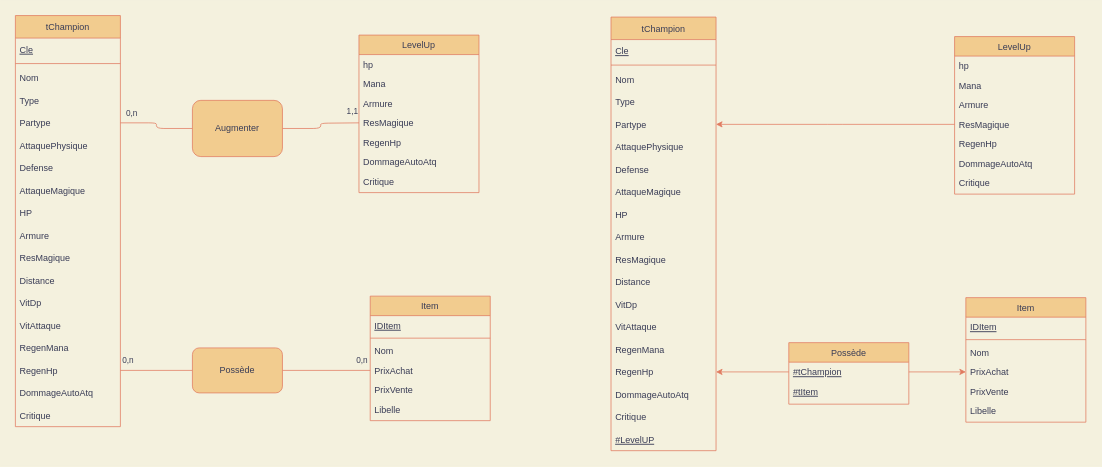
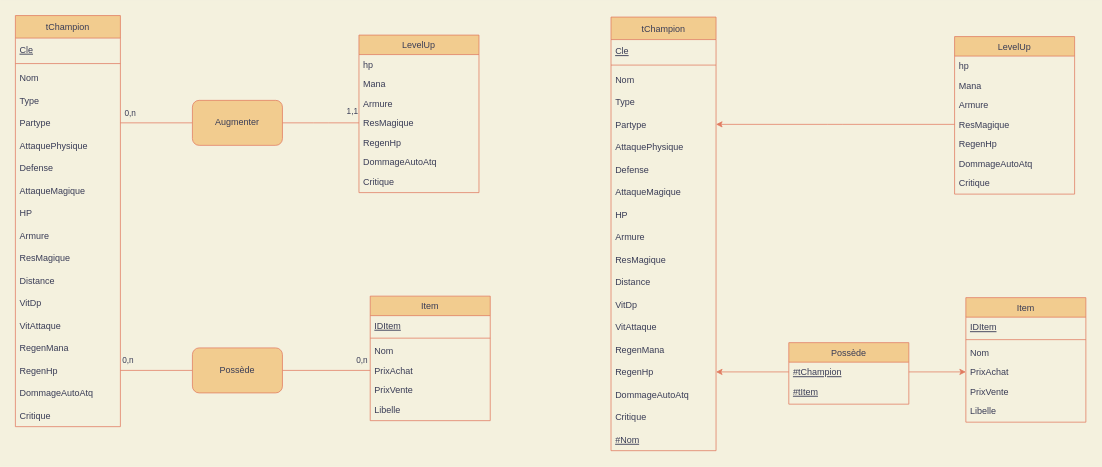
node "Augmenter": size 90x56 -> 90x45
node "#LevelUP": label "#LevelUP" -> "#Nom"
